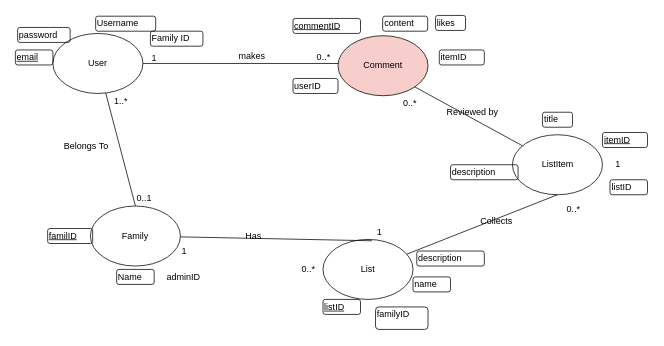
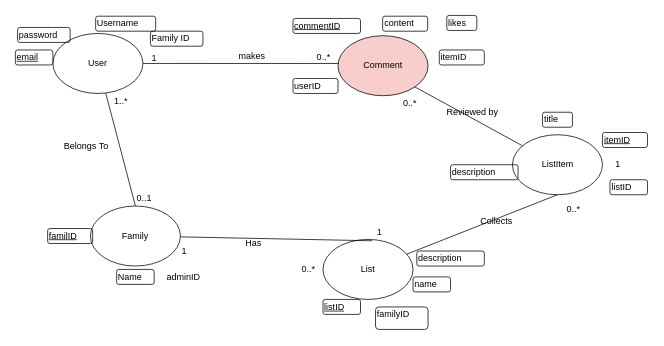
node "likes": moved (450, 23) -> (462, 23)
node "Has": moved (259, 236) -> (259, 243)
